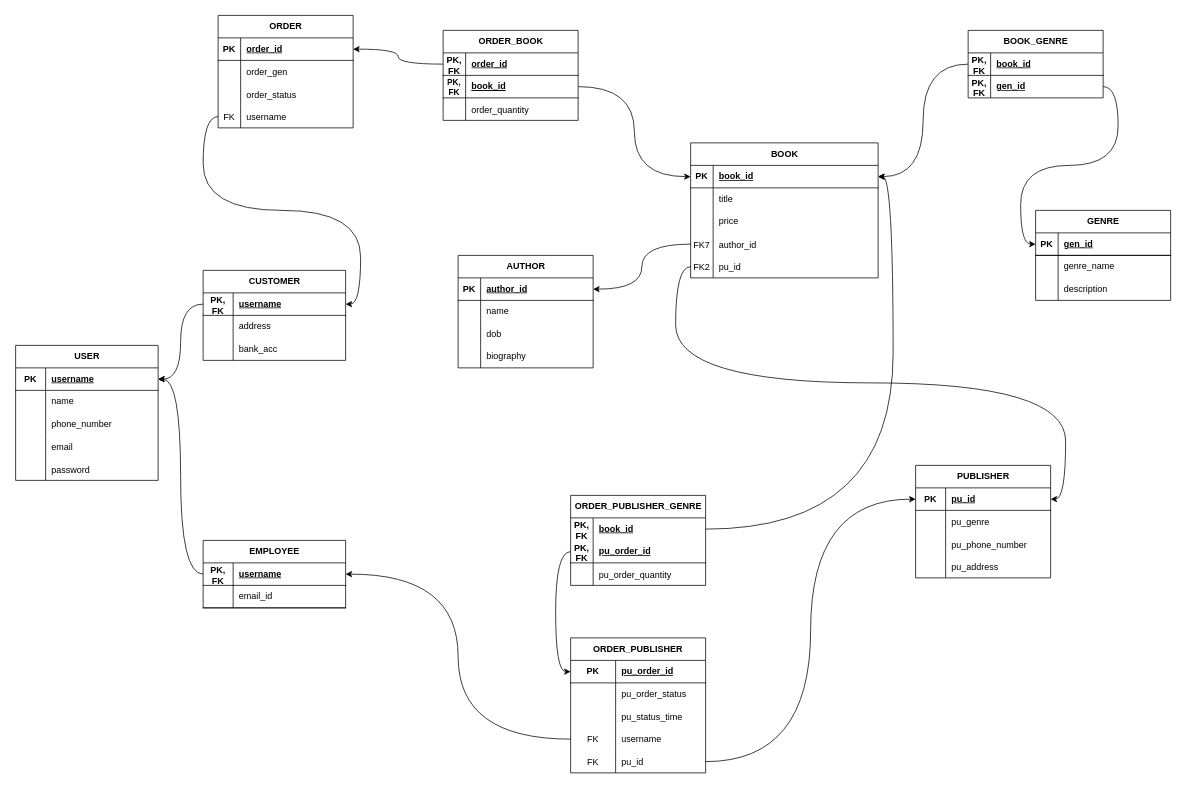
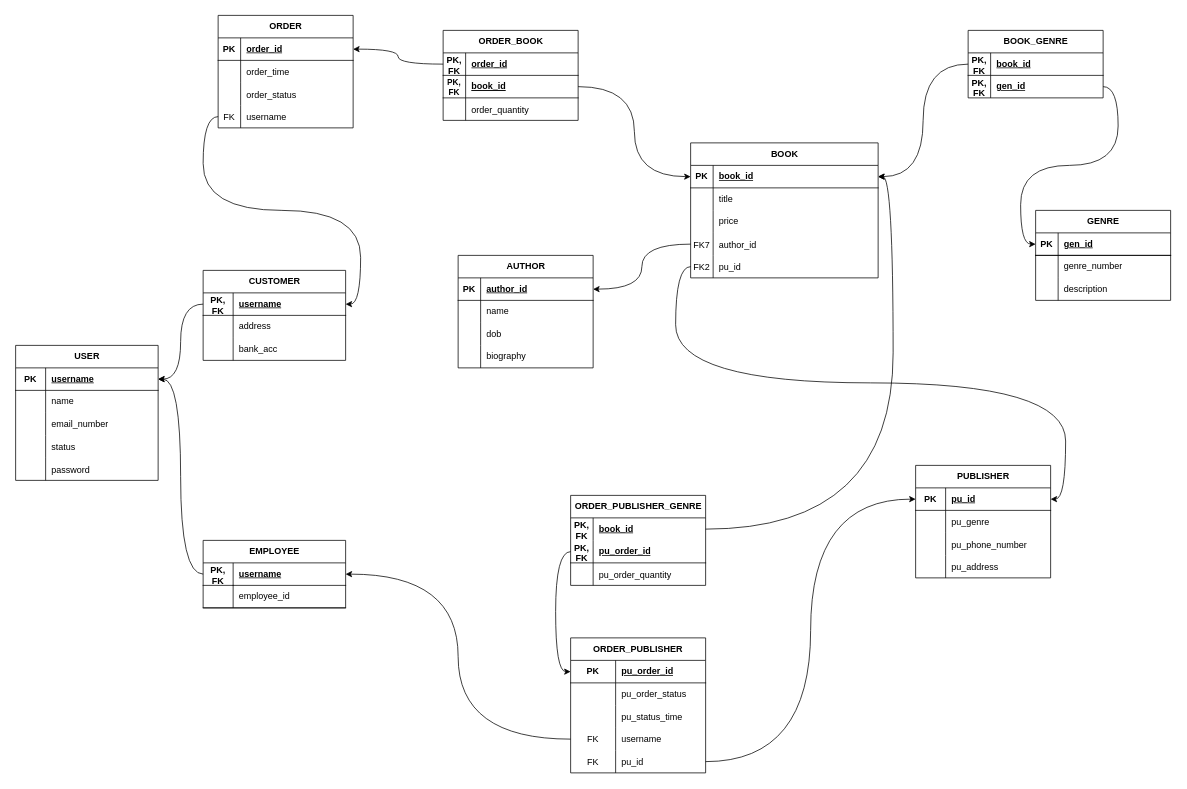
node "order_gen": label "order_gen" -> "order_time"
node "genre_name": label "genre_name" -> "genre_number"
node "phone_number": label "phone_number" -> "email_number"
node "email": label "email" -> "status"
node "email_id": label "email_id" -> "employee_id"
